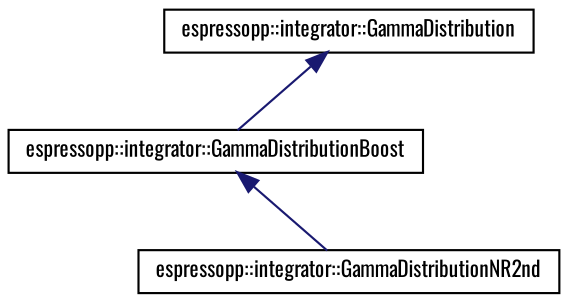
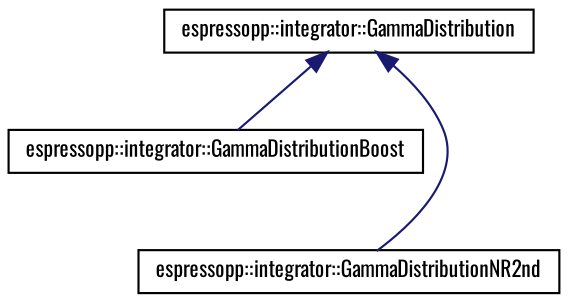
edge "espressopp::integrator::GammaDistributionNR2nd" -> "espressopp::integrator::GammaDistributionBoost": now "espressopp::integrator::GammaDistributionNR2nd" -> "espressopp::integrator::GammaDistribution"
